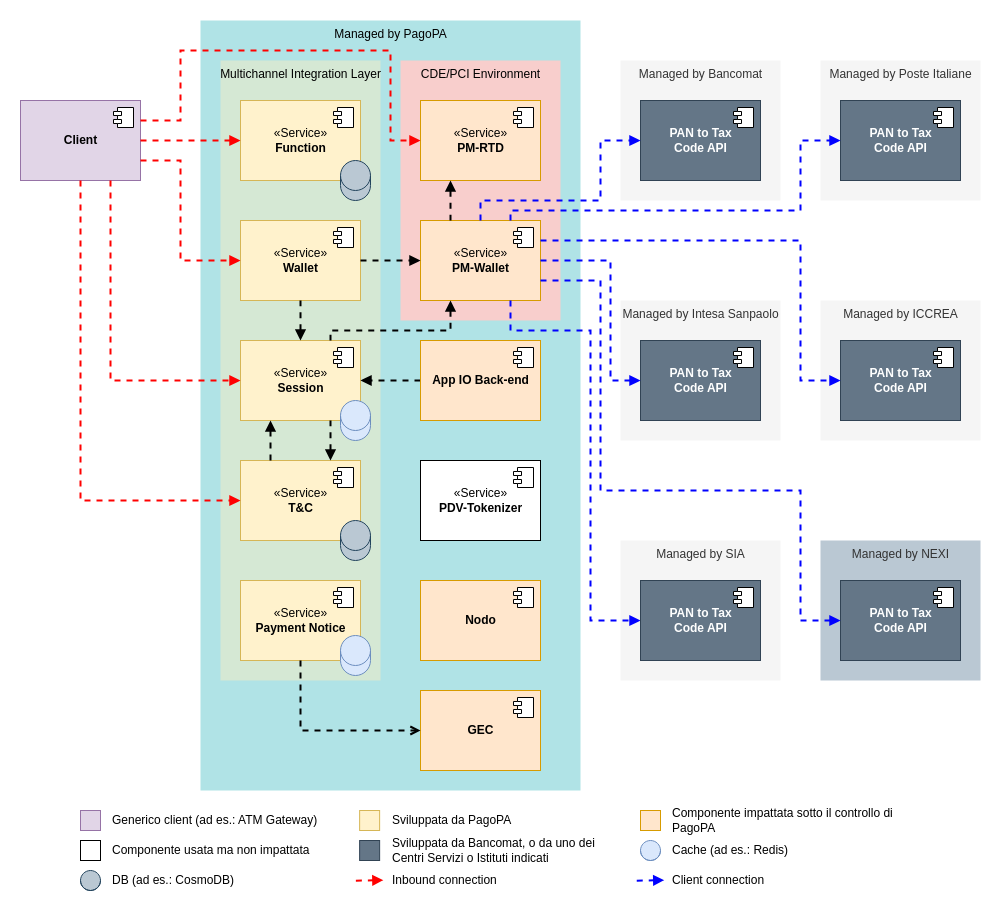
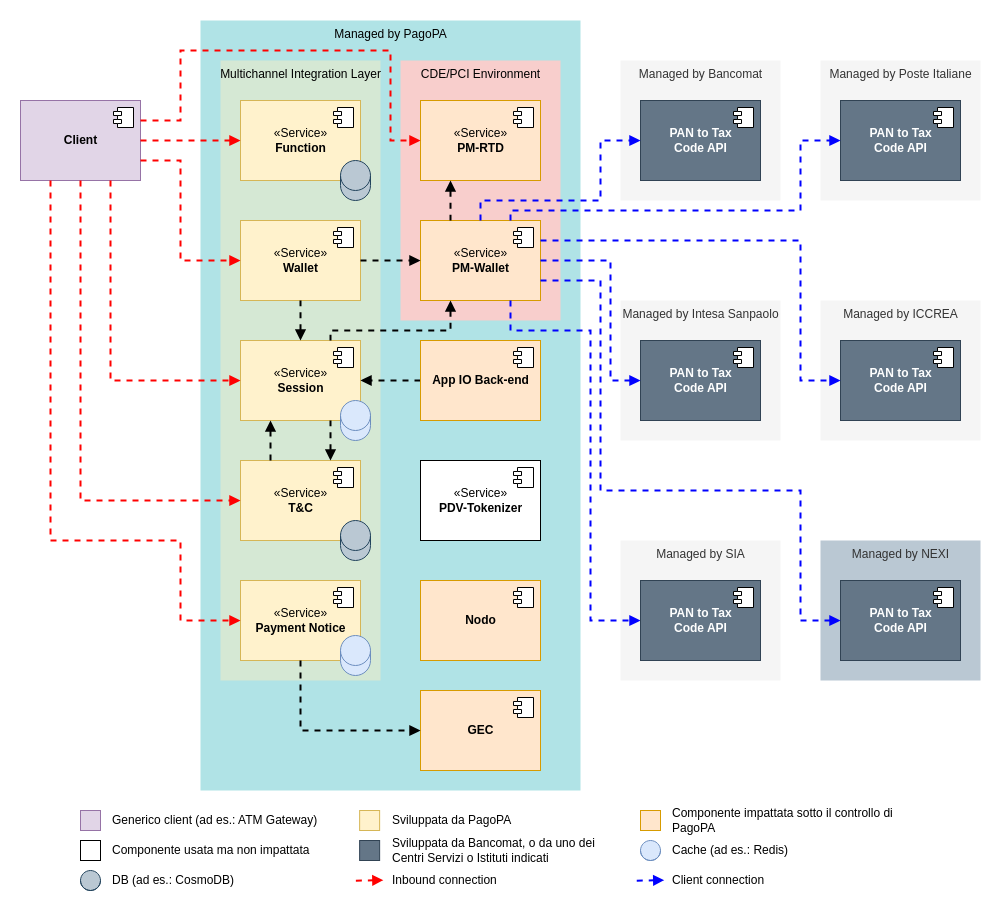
edge "Client" -> "«Service» Payment Notice": added
edge "«Service» Payment Notice" -> "GEC": arrowhead open -> block
